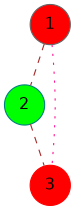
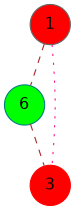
node "2": label "2" -> "6"
